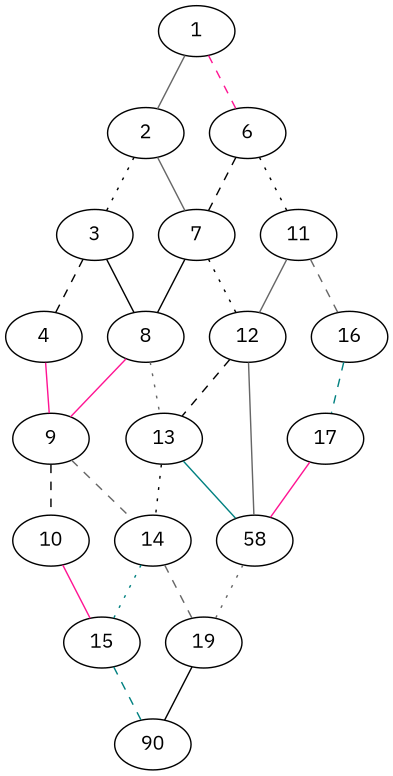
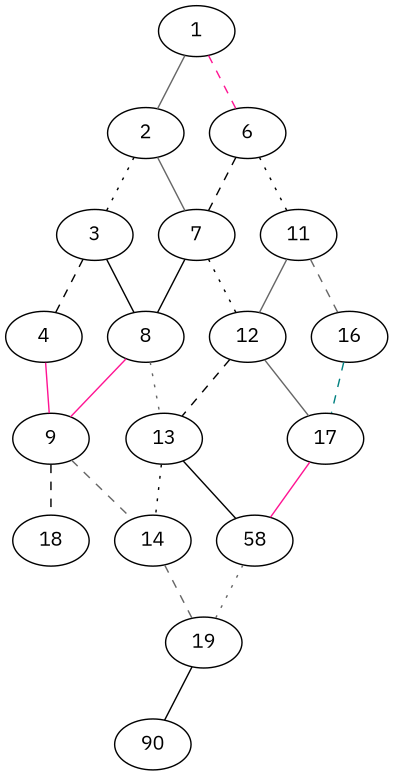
edge "12" -- "58": now "12" -- "17"
edge "13" -- "58": color teal -> black
node "10": label "10" -> "18"
node "15": removed
